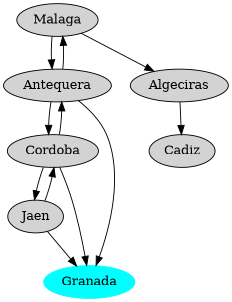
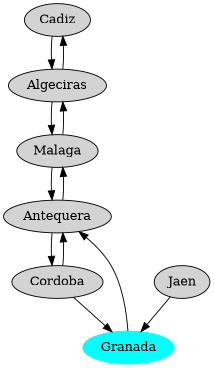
edge "Cadiz" -> "Algeciras": added
edge "Algeciras" -> "Malaga": added
edge "Antequera" -> "Granada": reversed
edge "Cordoba" -> "Jaen": removed
edge "Jaen" -> "Cordoba": removed
